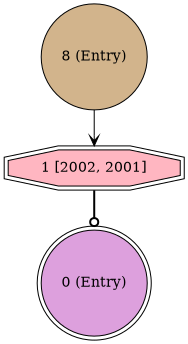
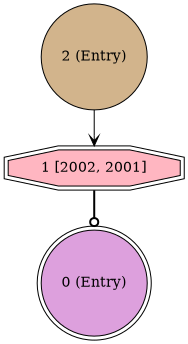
node "8 (Entry)": label "8 (Entry)" -> "2 (Entry)"
